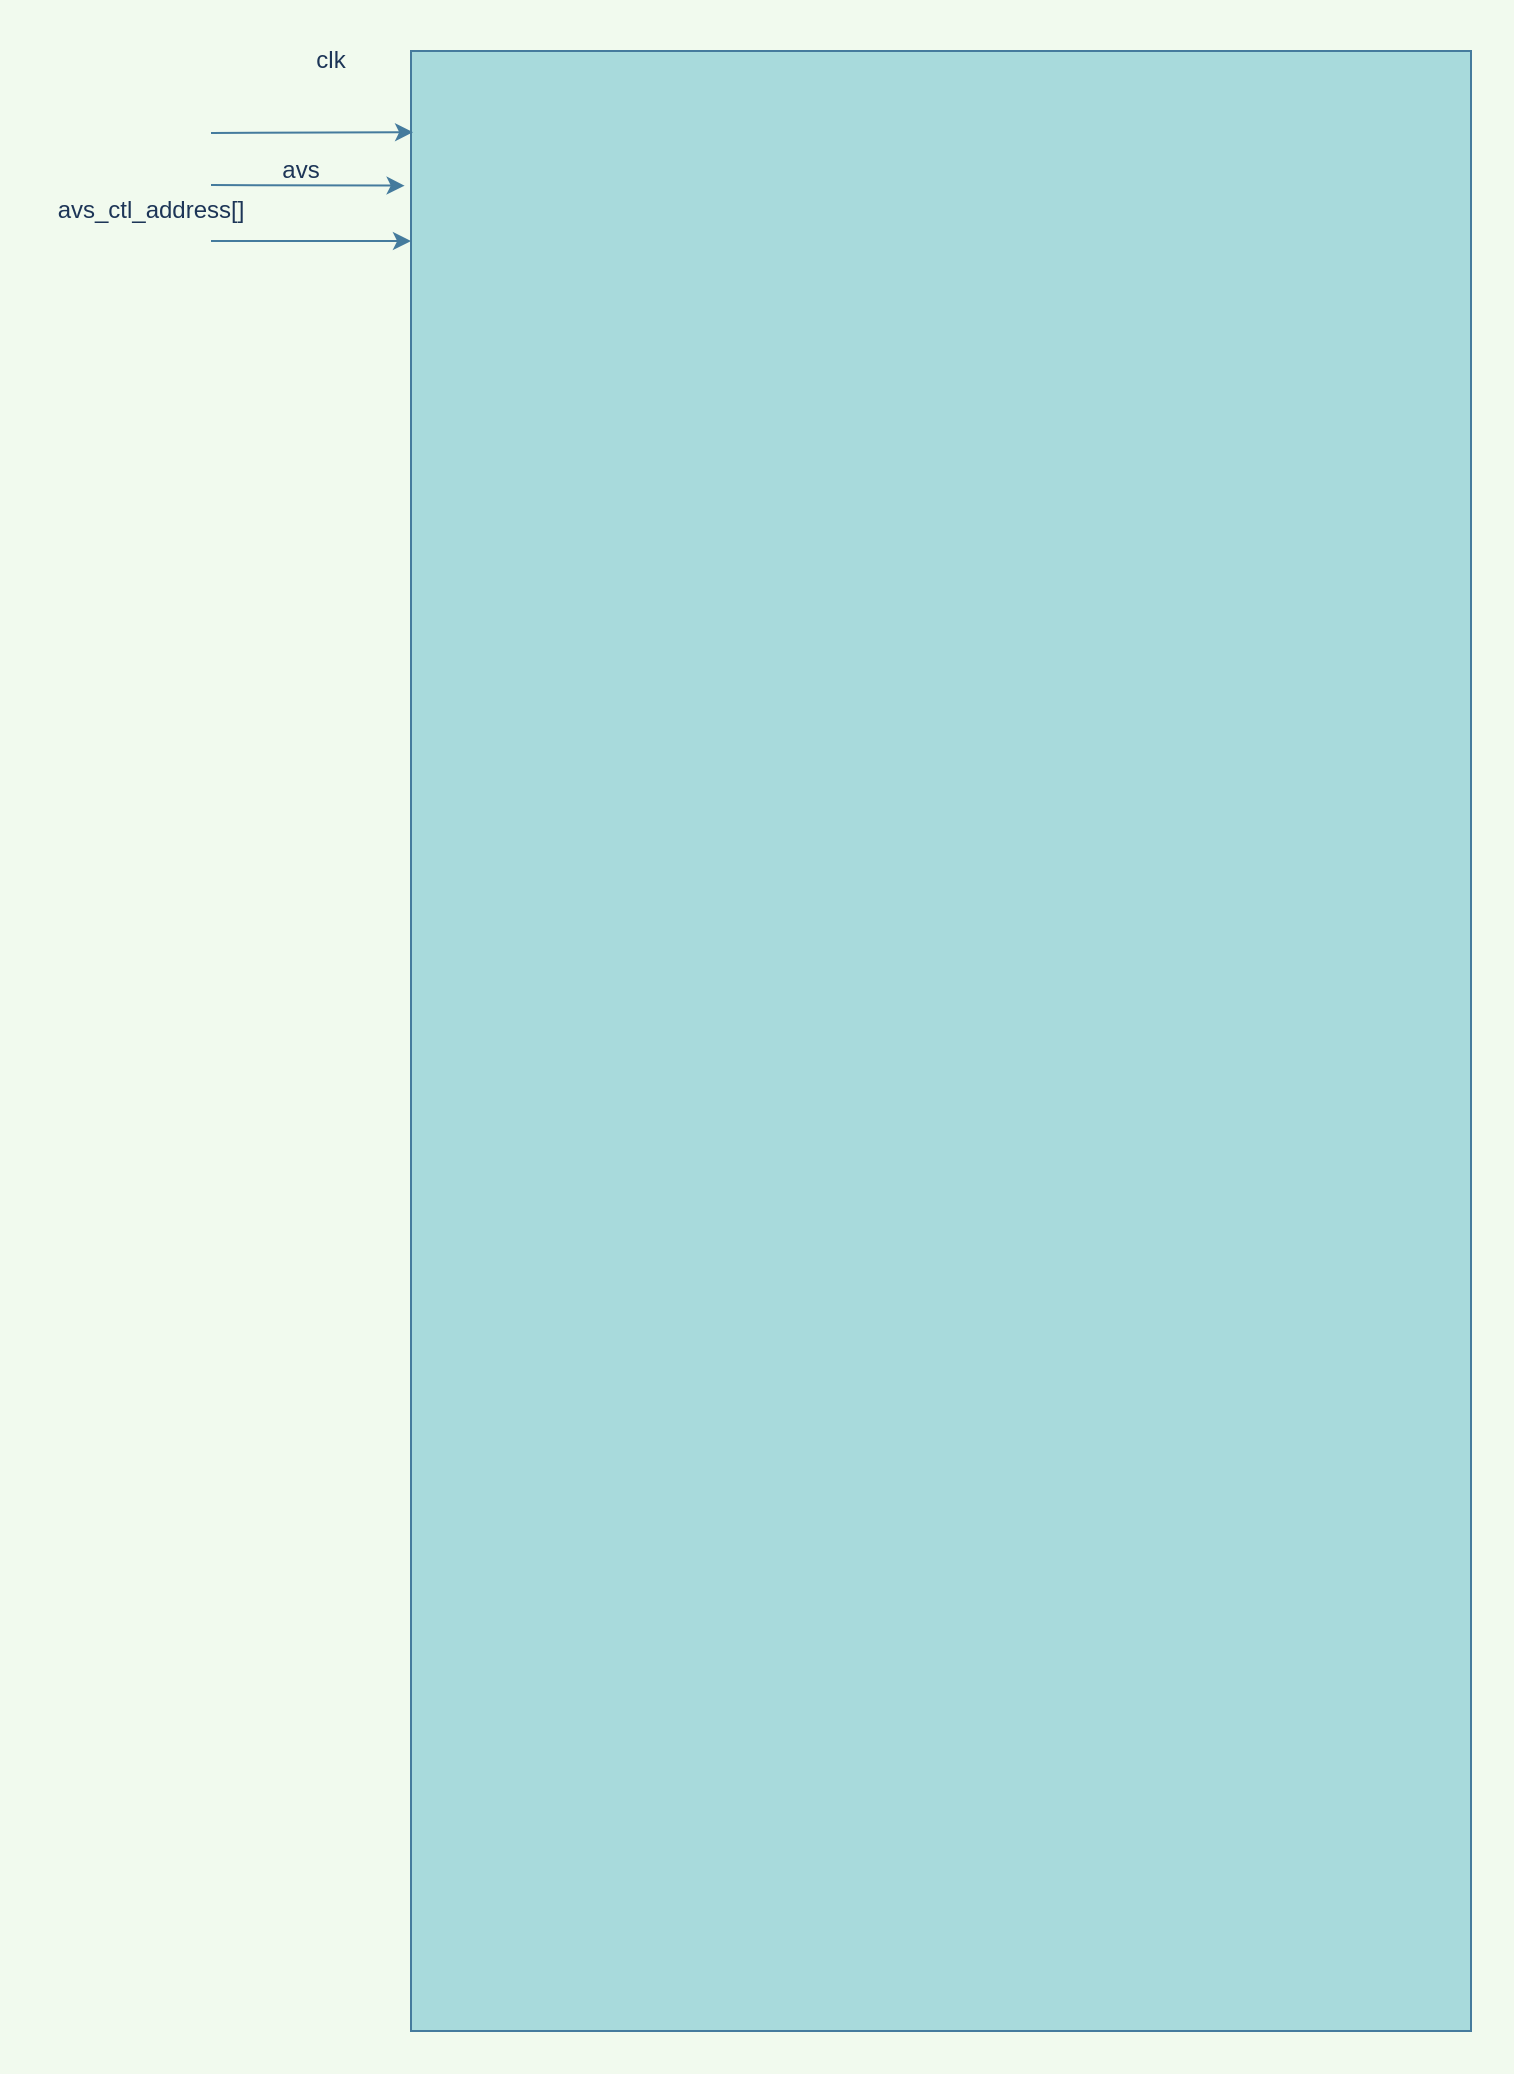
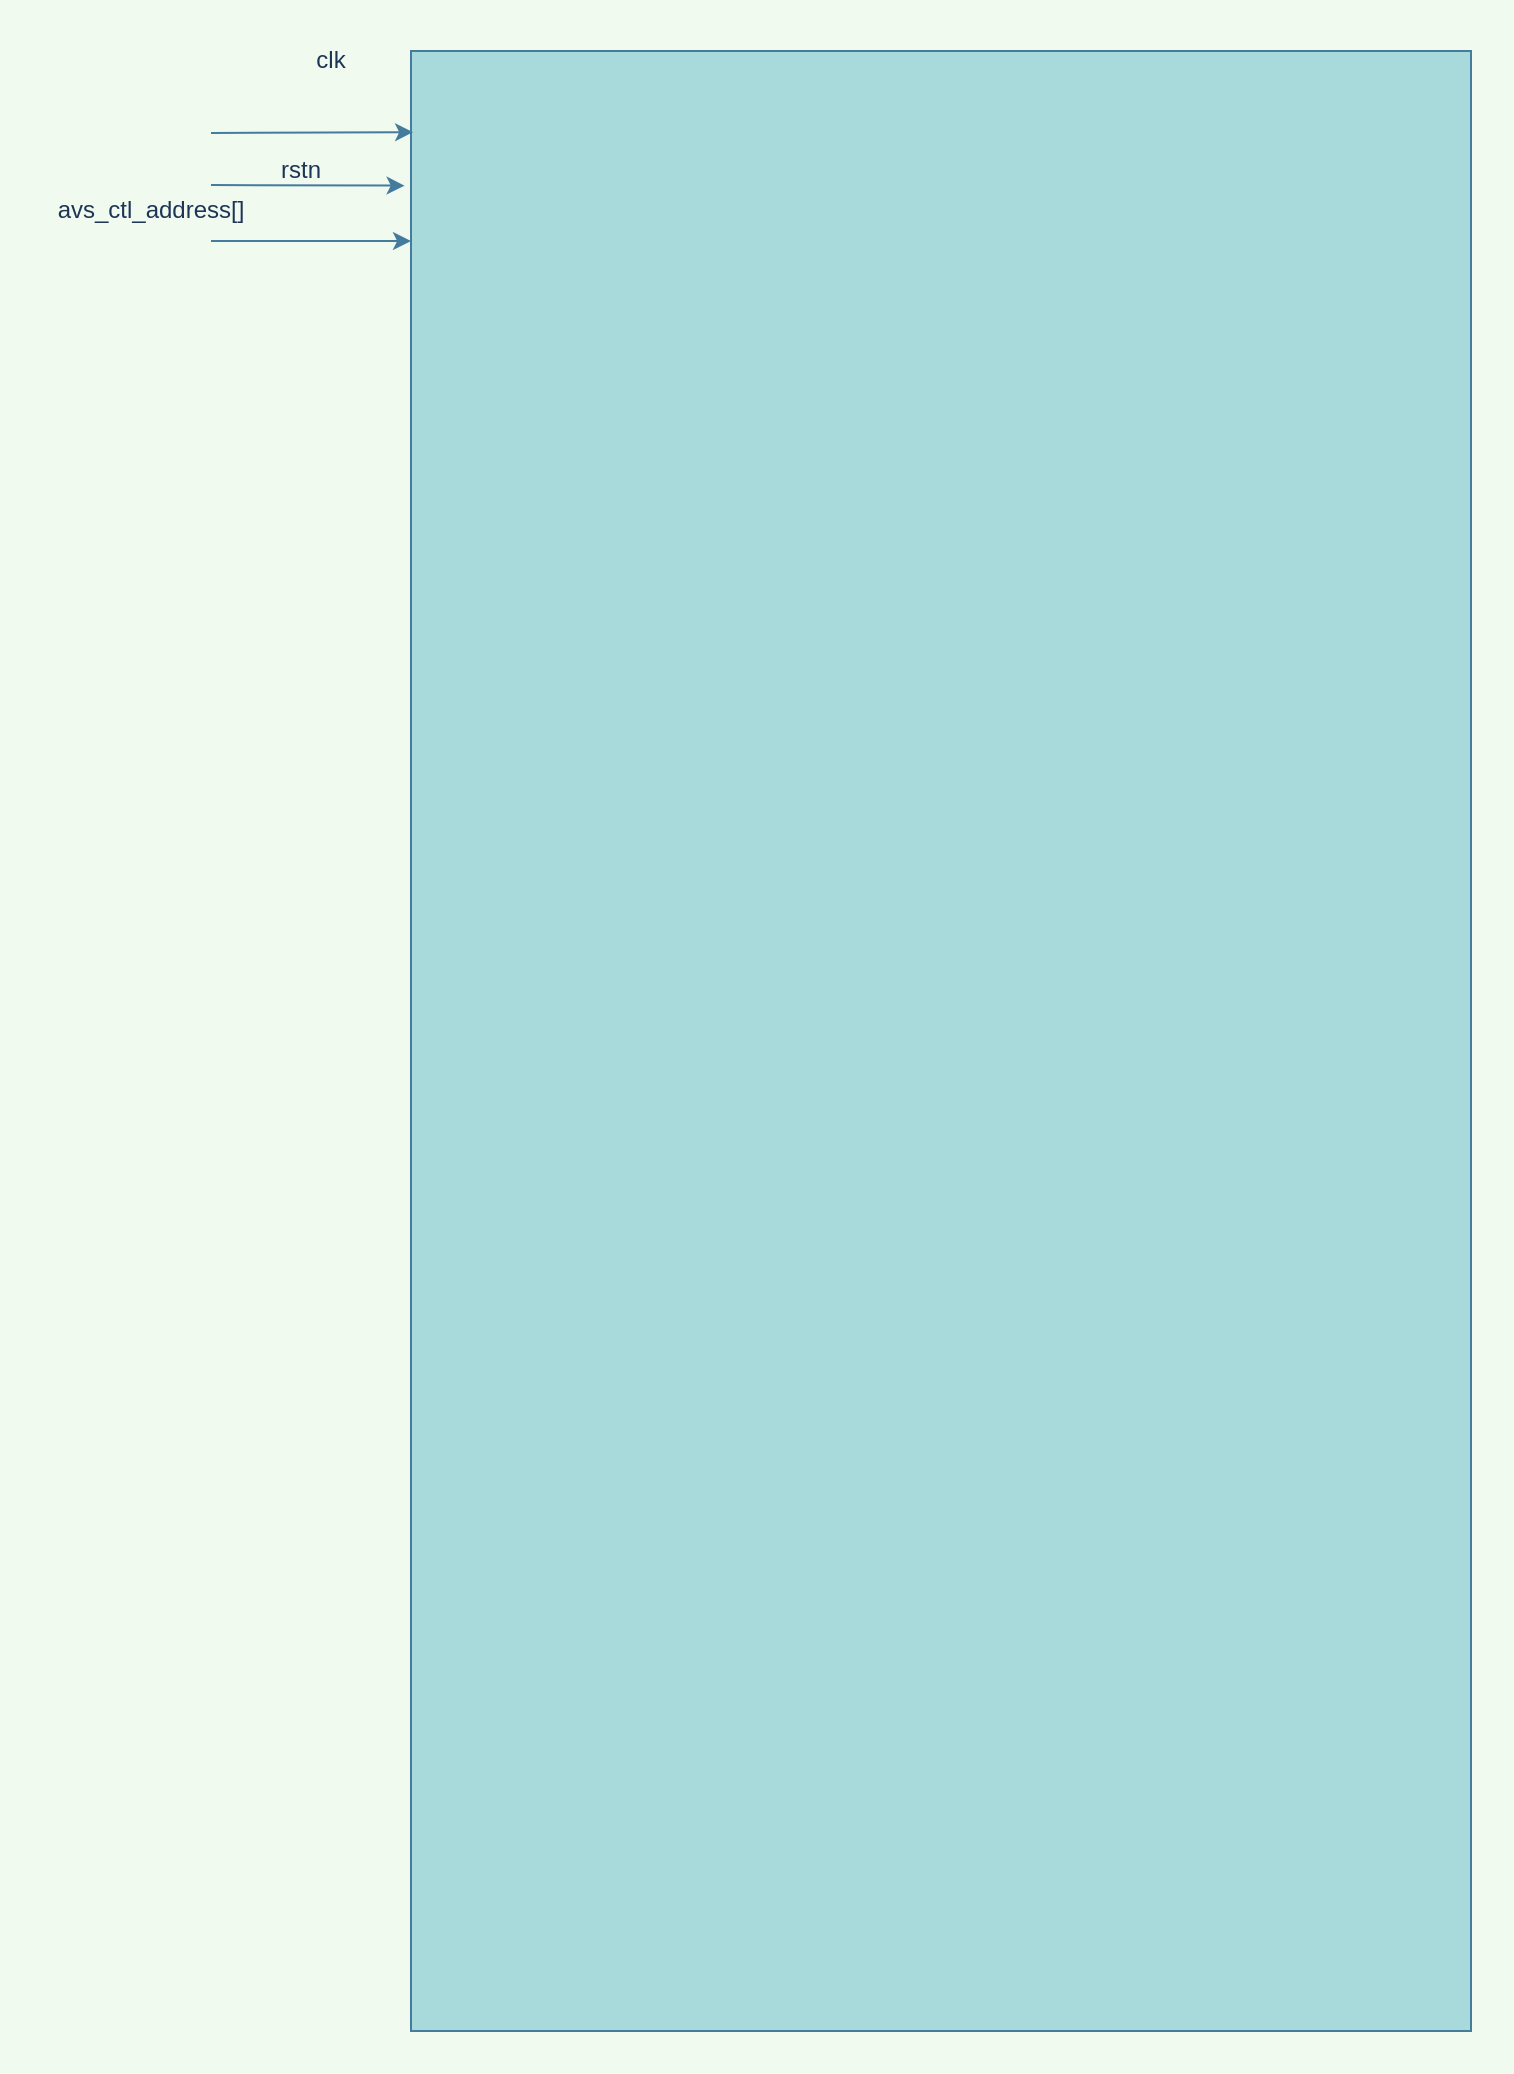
node "avs": label "avs" -> "rstn"
